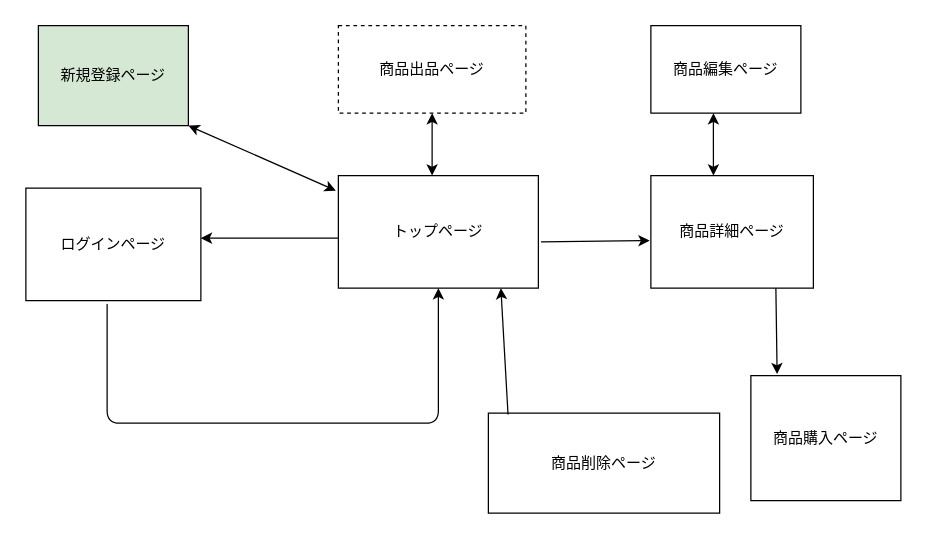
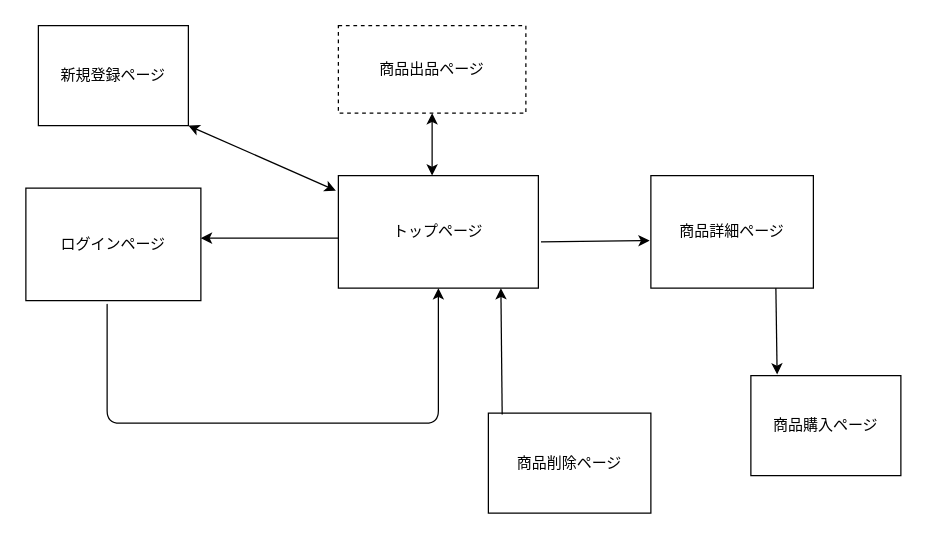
node "商品編集ページ": removed
node "新規登録ページ": fillcolor #d5e8d4 -> #ffffff
edge "商品編集ページ" -- "商品詳細ページ": removed
node "商品購入ページ": size 150x125 -> 150x100
node "商品削除ページ": size 231x100 -> 163x100
